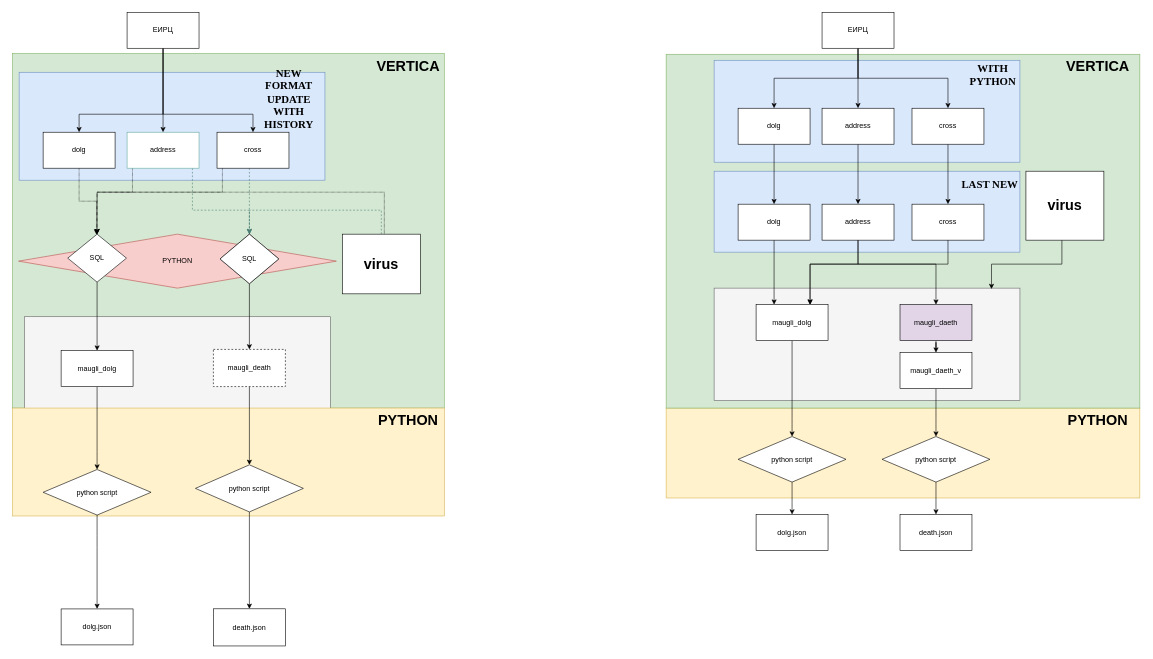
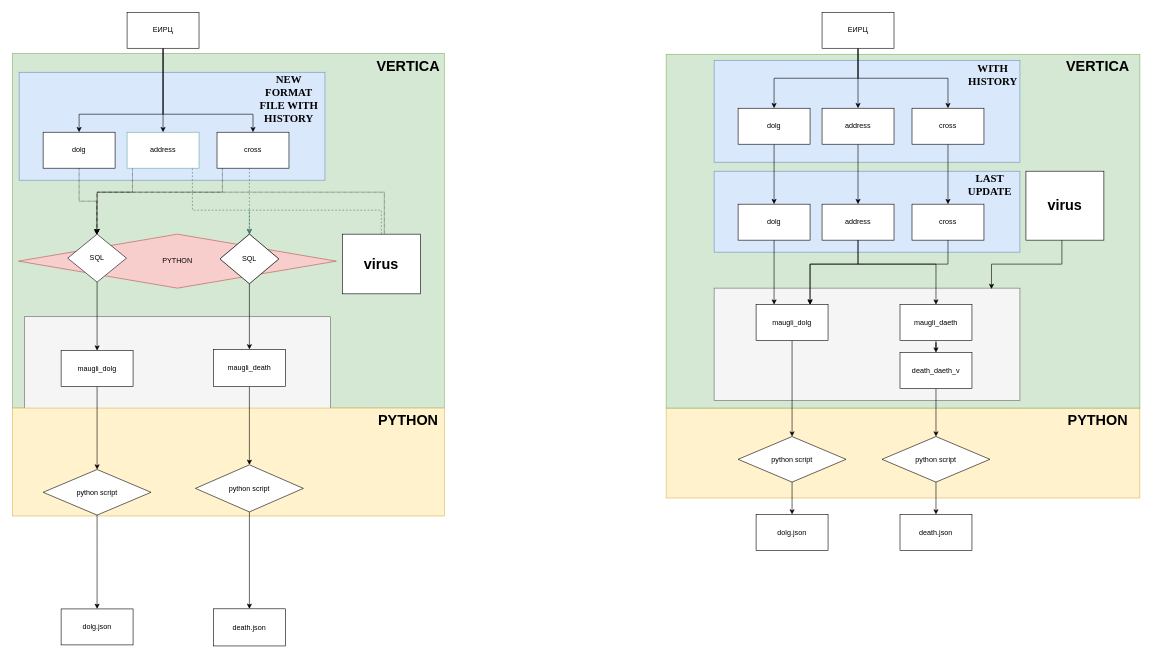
node "WITH PYTHON": label "WITH PYTHON" -> "WITH HISTORY"
node "NEW FORMAT UPDATE WITH HISTORY": label "NEW FORMAT UPDATE WITH HISTORY" -> "NEW FORMAT FILE WITH HISTORY"
node "LAST NEW": label "LAST NEW" -> "LAST UPDATE"
node "maugli_daeth": fillcolor #e1d5e7 -> #ffffff
node "maugli_death": style dashed -> solid
node "maugli_daeth_v": label "maugli_daeth_v" -> "death_daeth_v"
